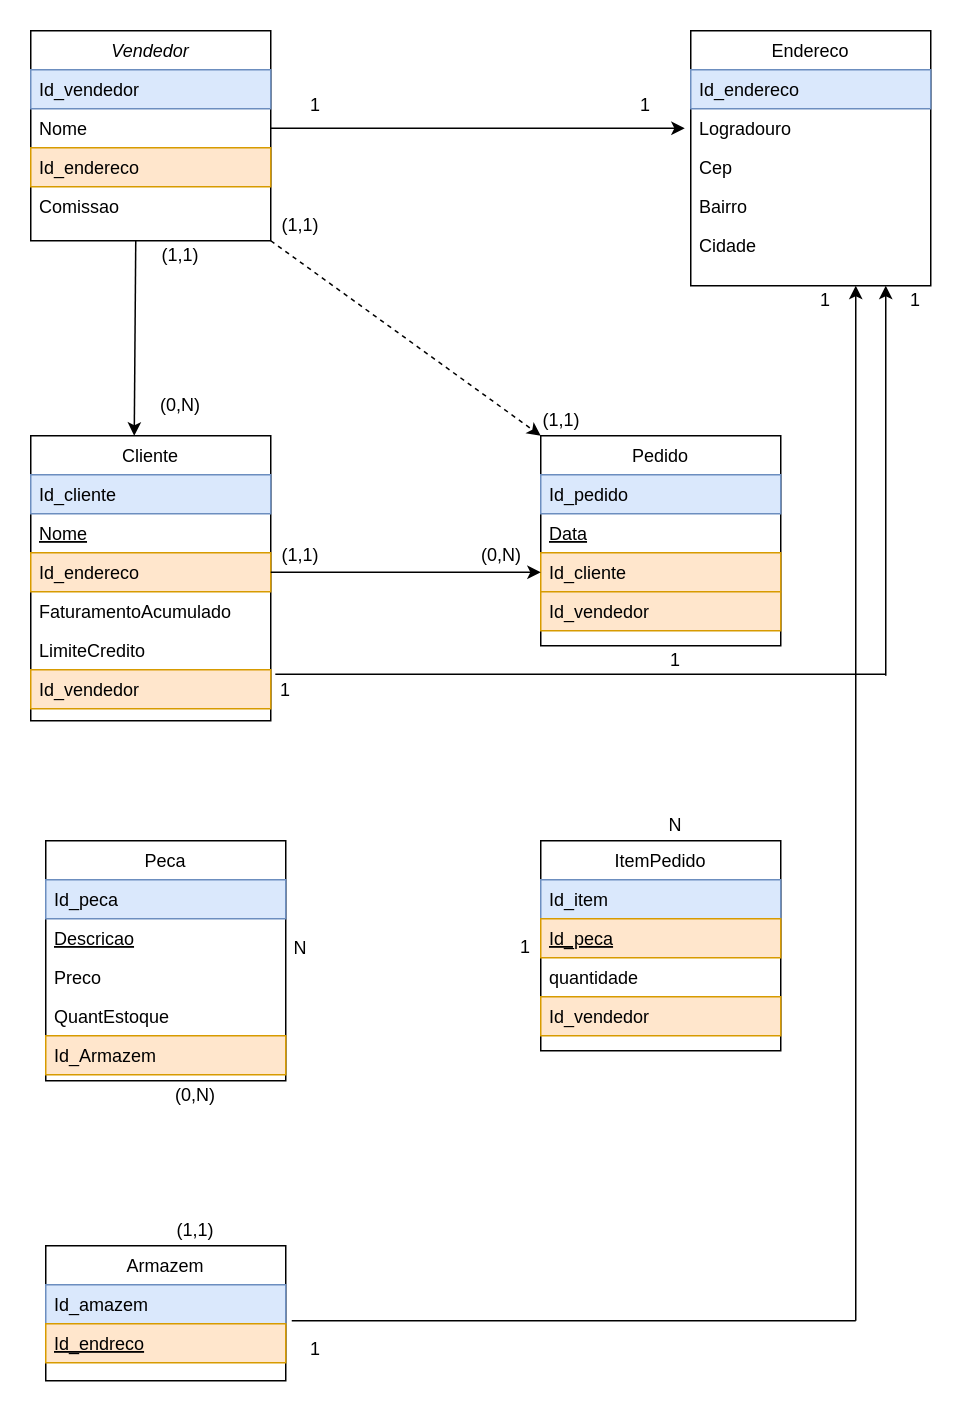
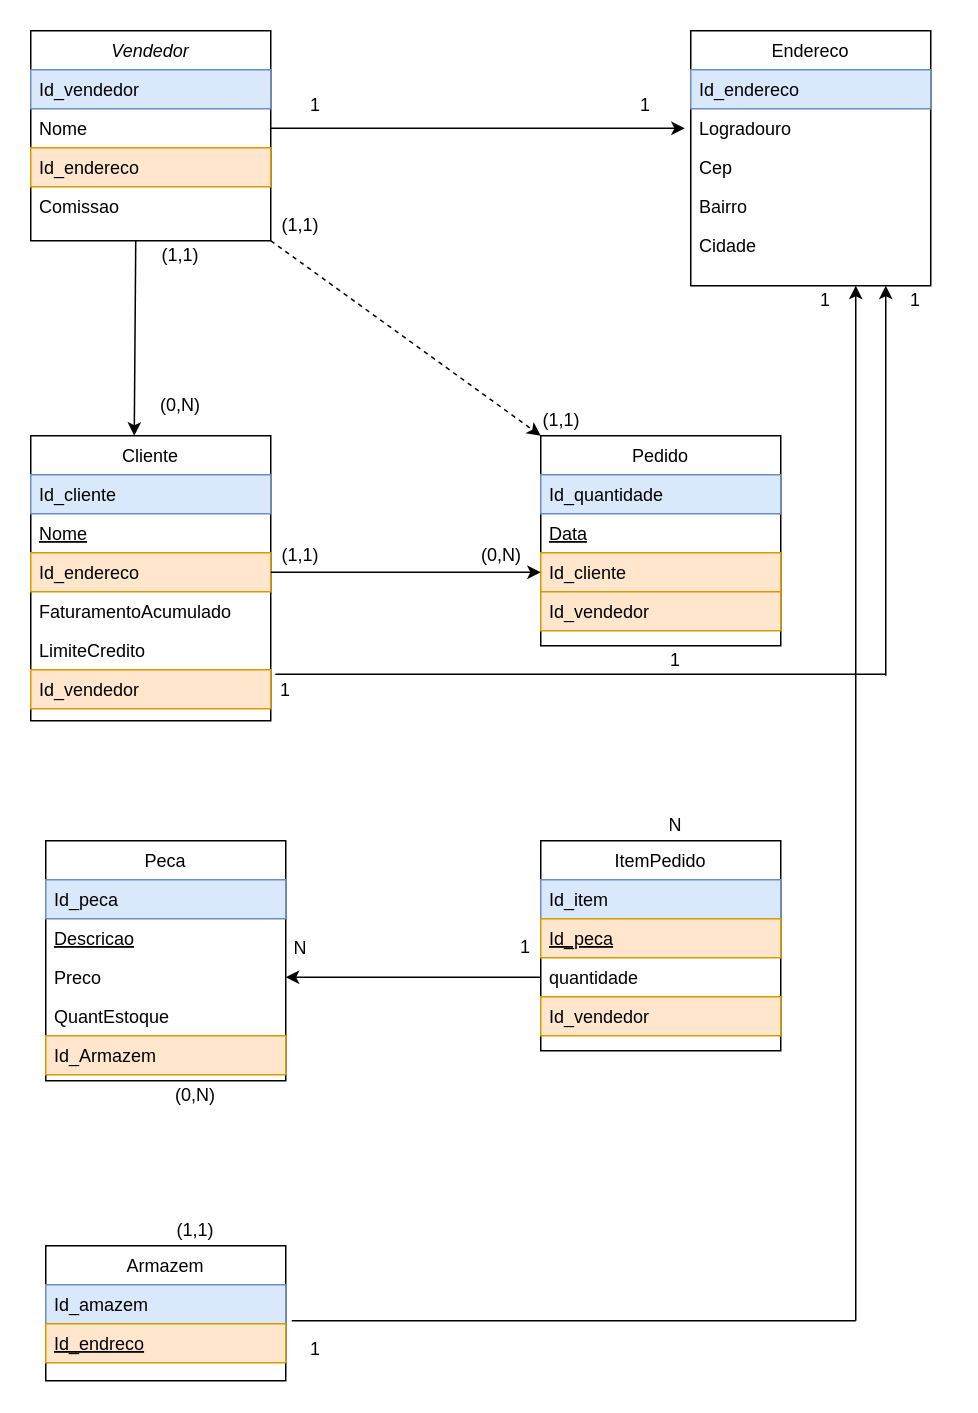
node "Id_pedido": label "Id_pedido" -> "Id_quantidade"
edge "quantidade" -> "Preco": added
